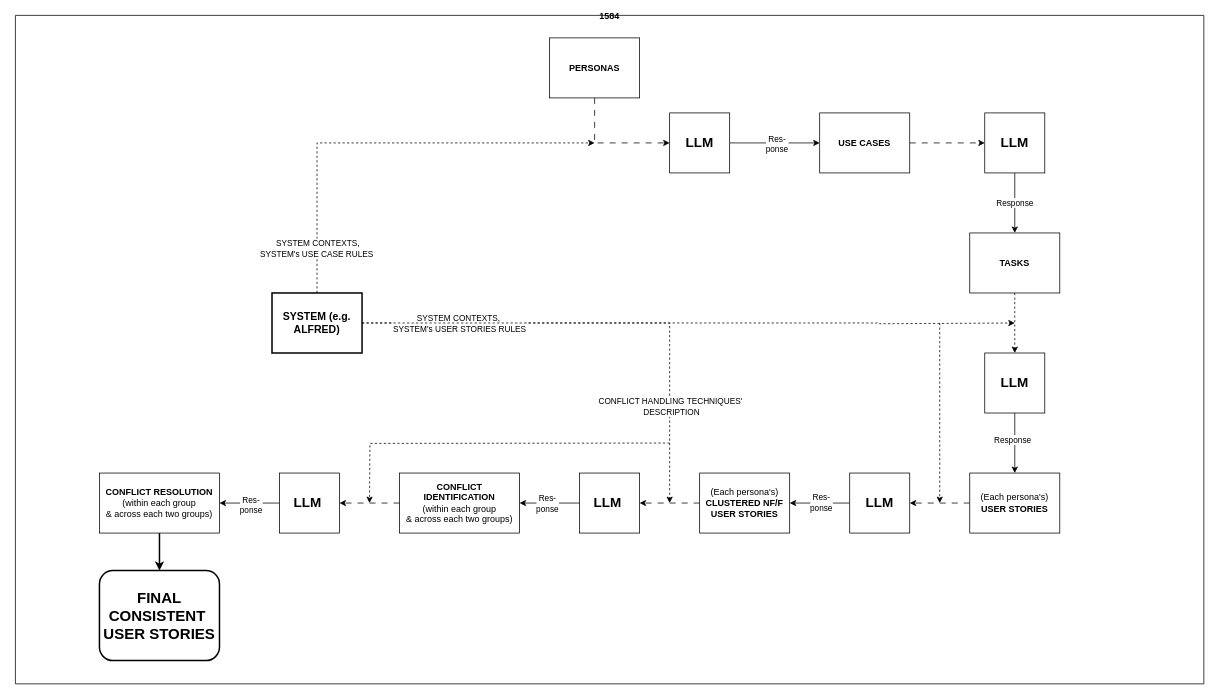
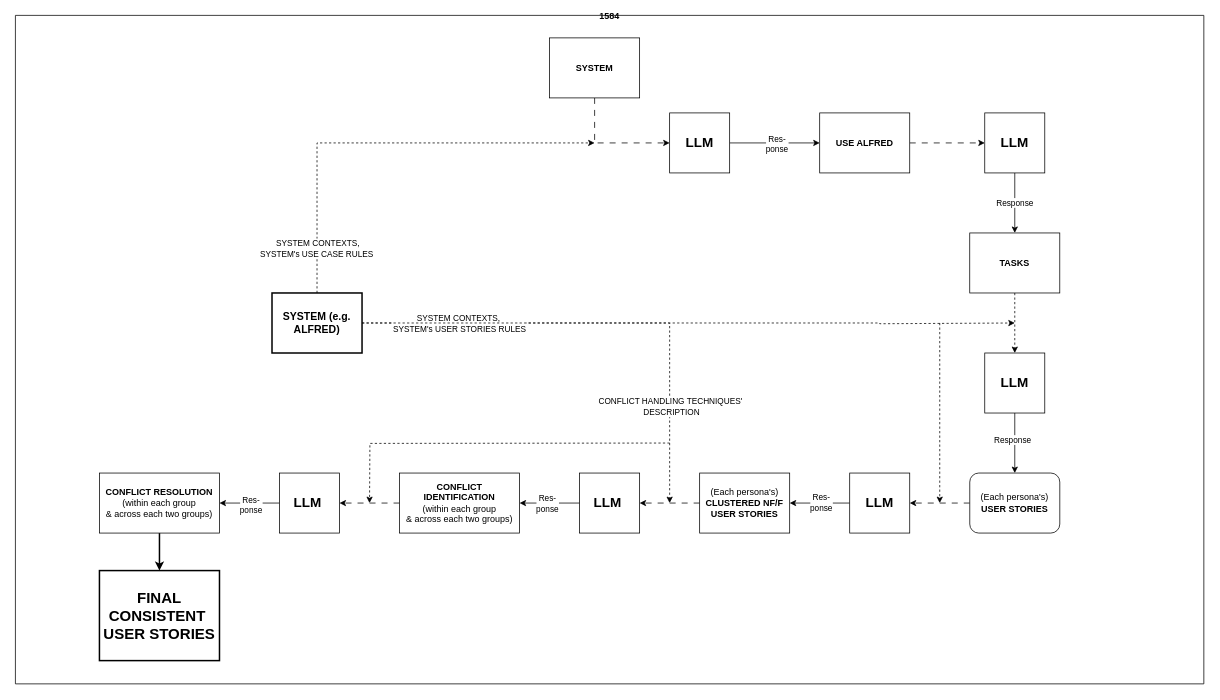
node "PERSONAS": label "PERSONAS" -> "SYSTEM"
node "USE CASES": label "USE CASES" -> "USE ALFRED"
node "(Each persona's) USER STORIES": shape rectangle -> rounded rectangle
node "FINAL CONSISTENT USER STORIES": shape rounded rectangle -> rectangle
